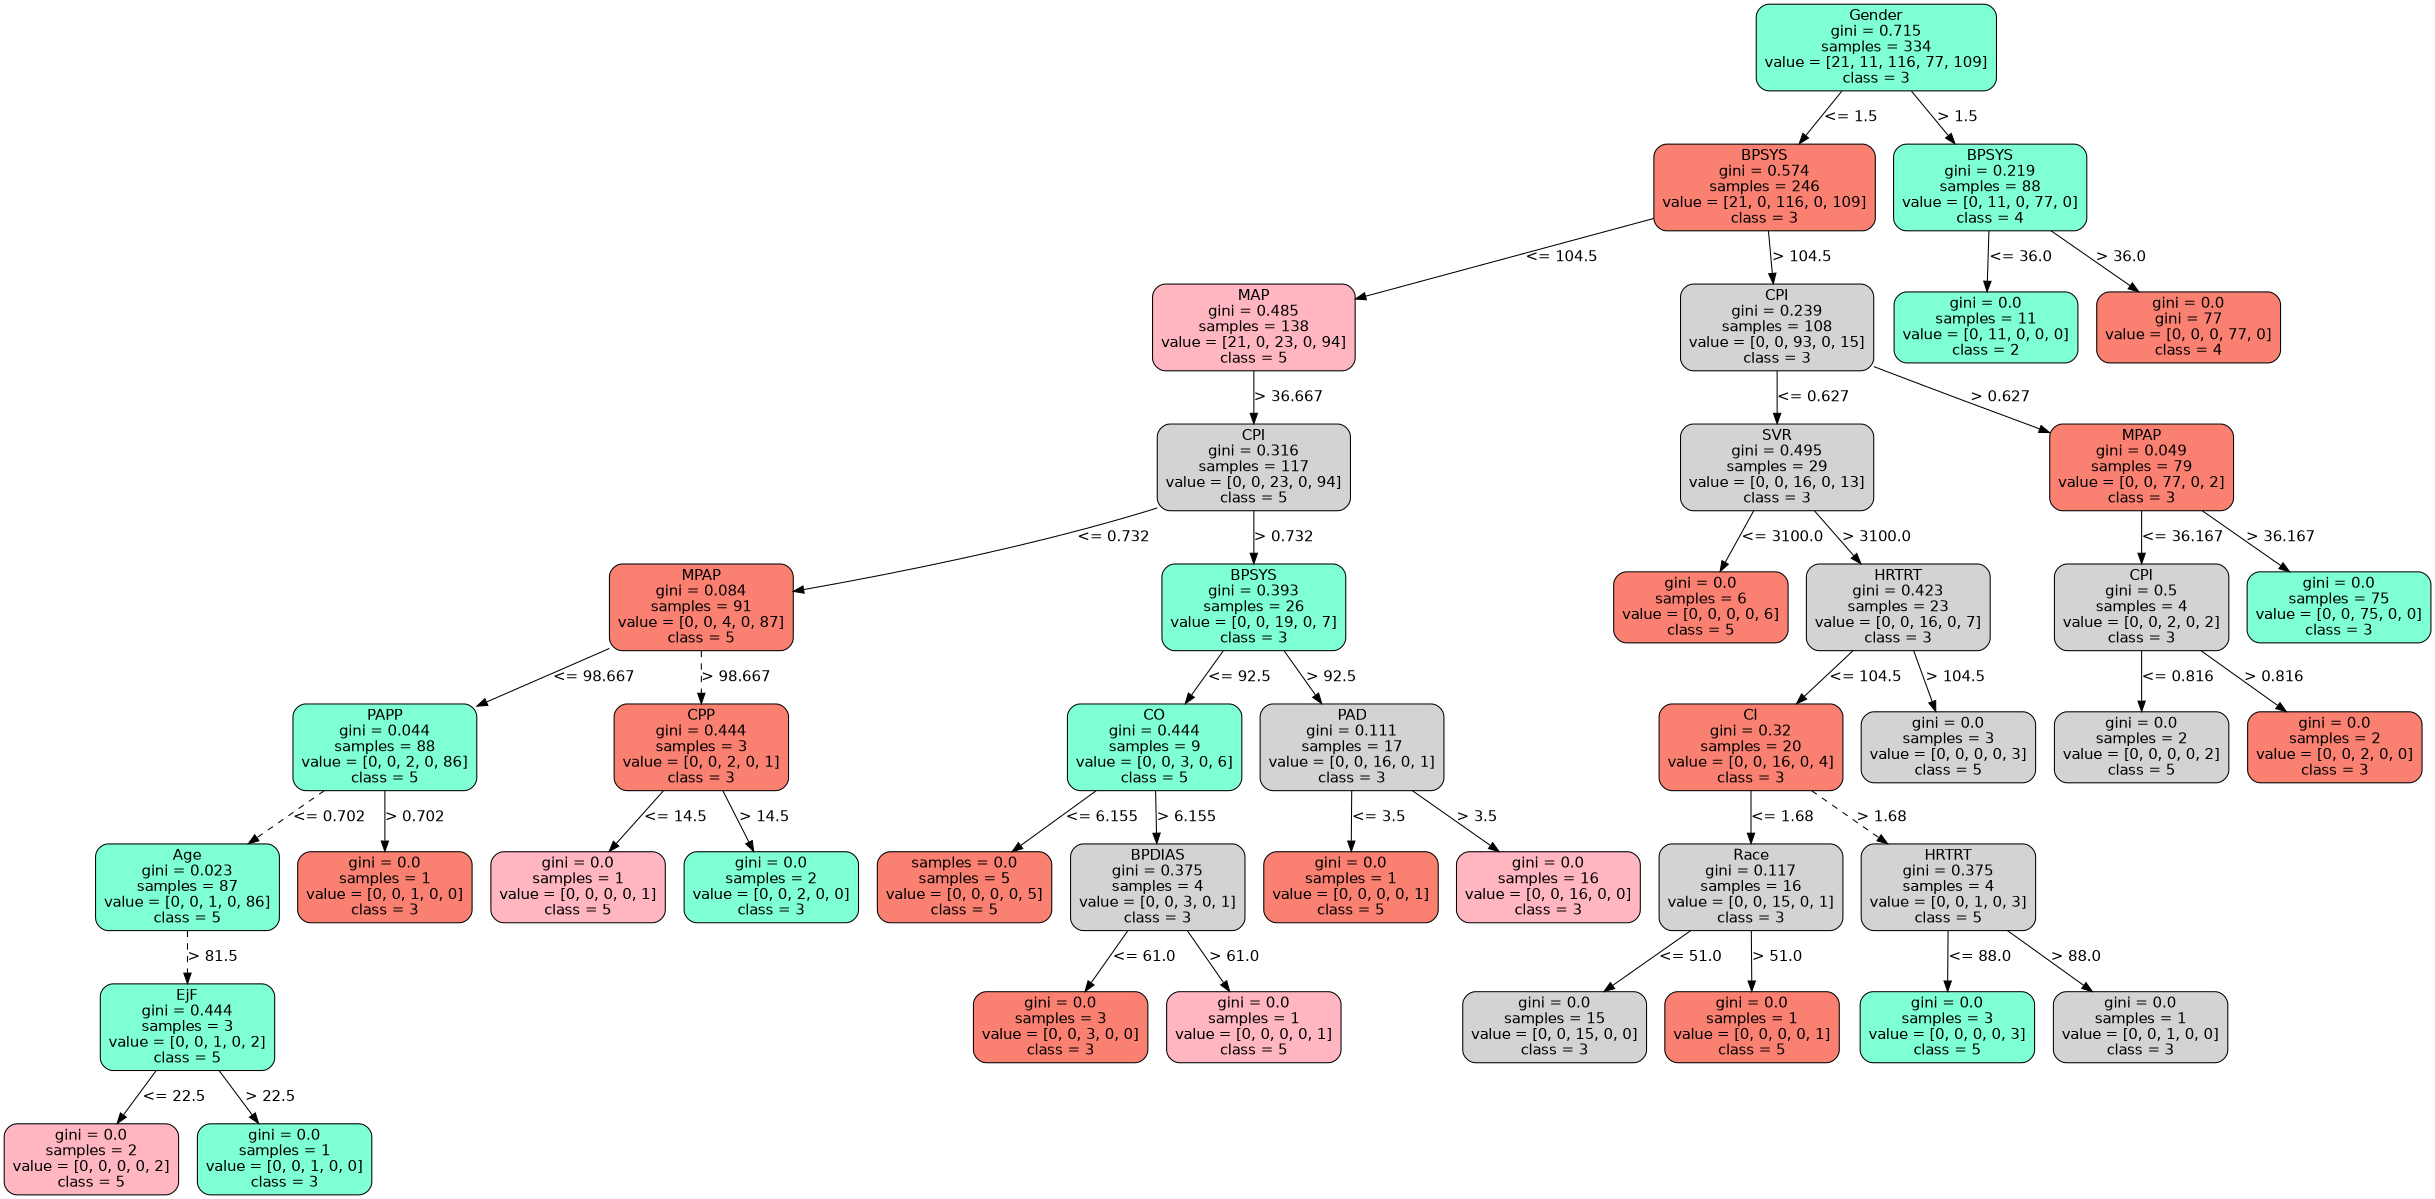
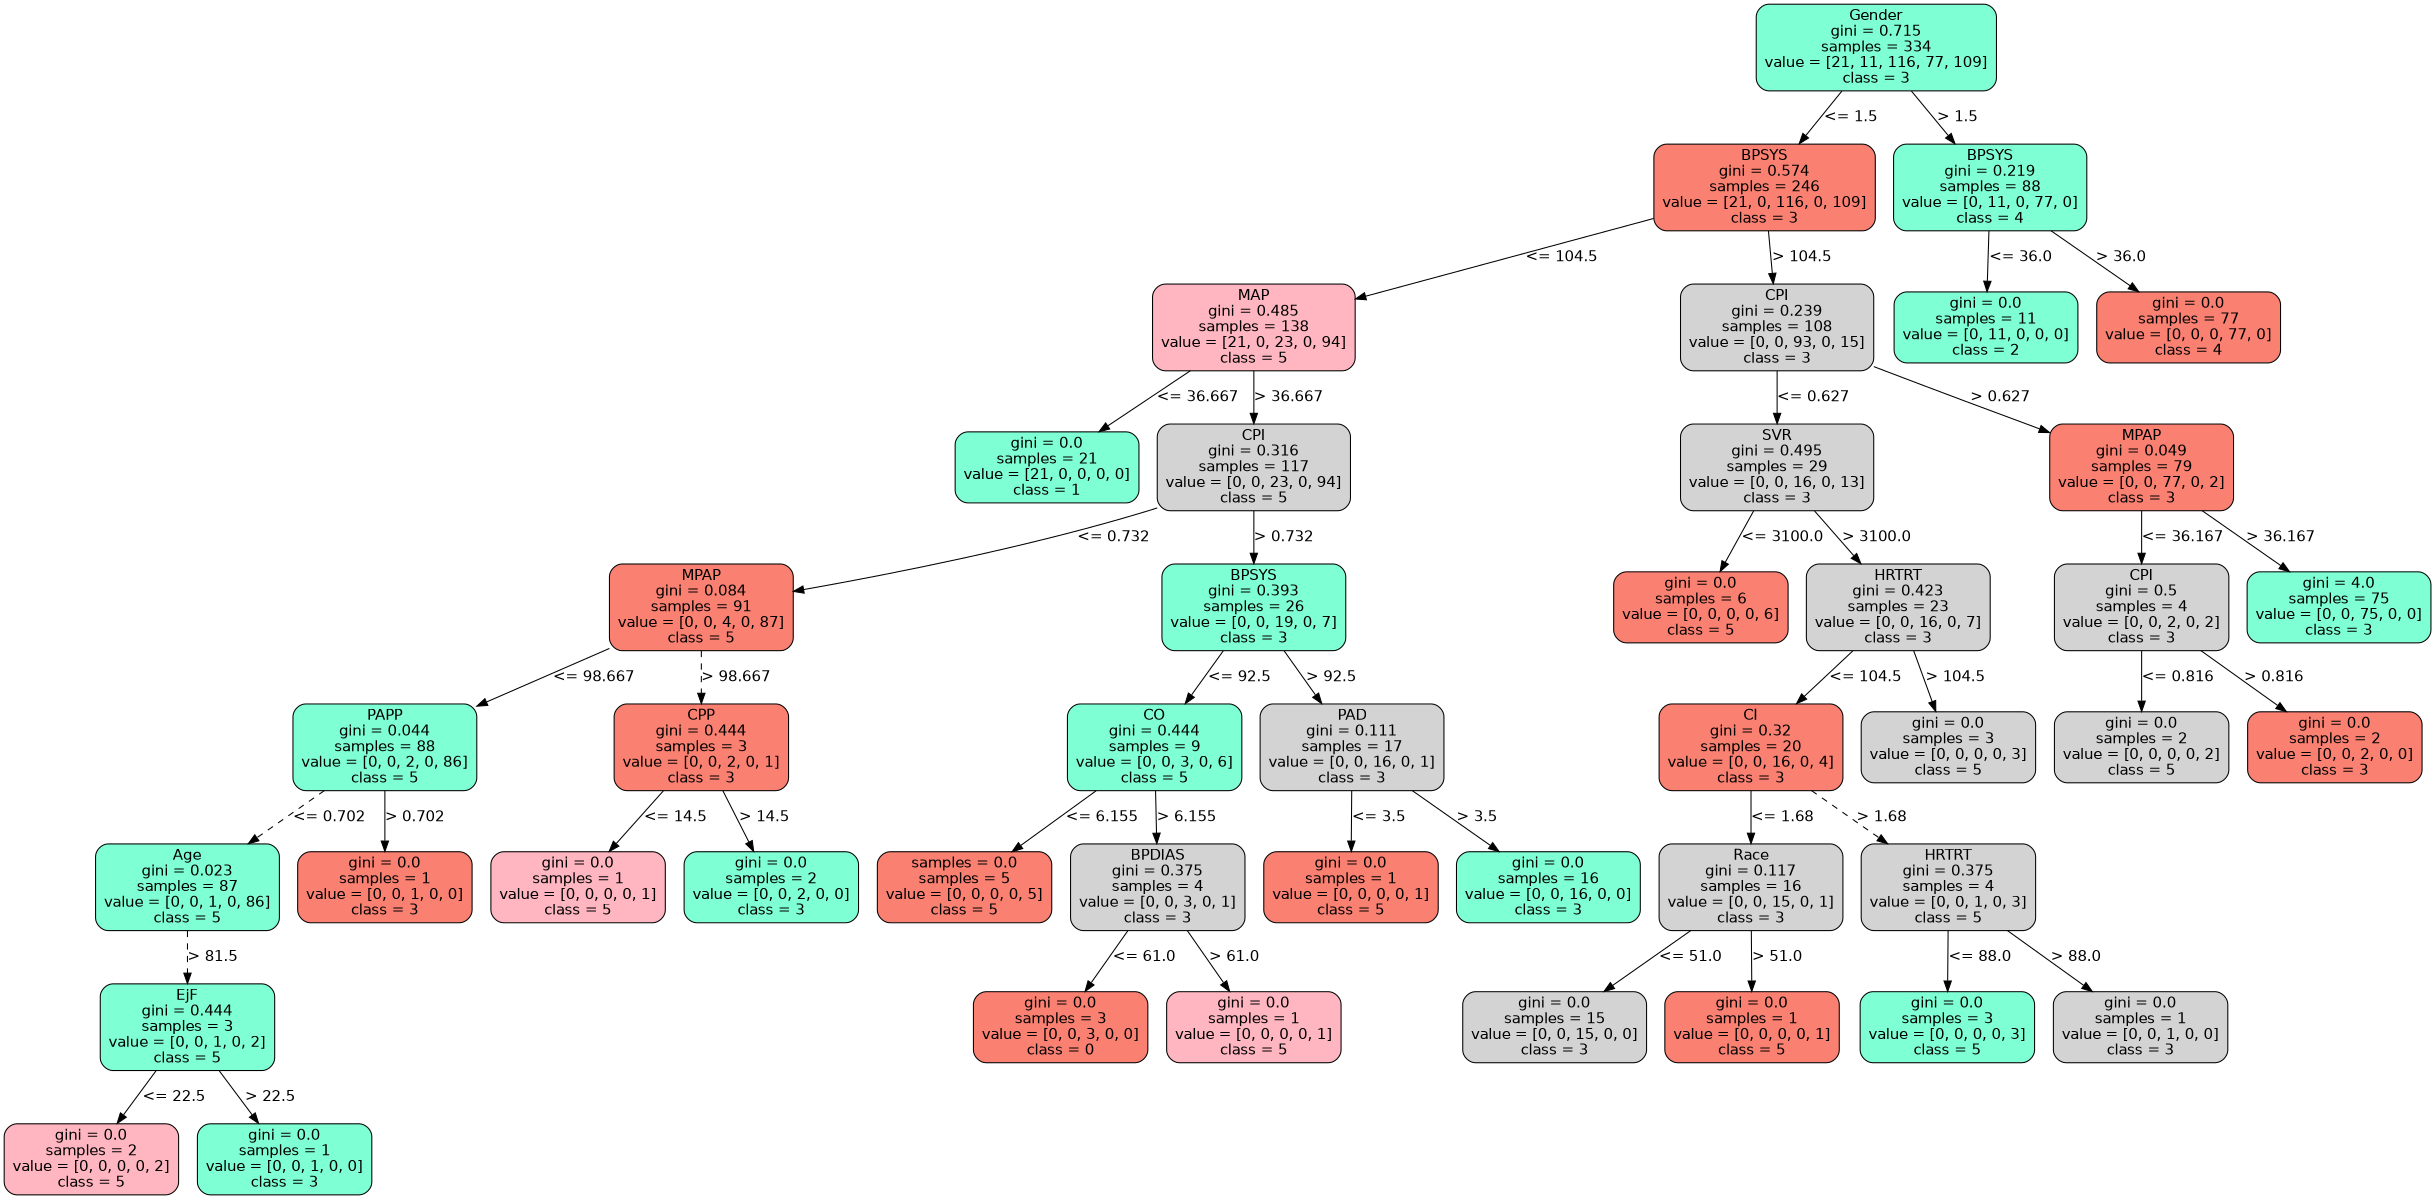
node "gini = 0.0 gini = 77 value = [0, 0, 0, 77, 0] class = 4": label "gini = 0.0 gini = 77 value = [0, 0, 0, 77, 0] class = 4" -> "gini = 0.0 samples = 77 value = [0, 0, 0, 77, 0] class = 4"
node "gini = 0.0 samples = 21 value = [21, 0, 0, 0, 0] class = 1": added
node "gini = 0.0 samples = 75 value = [0, 0, 75, 0, 0] class = 3": label "gini = 0.0 samples = 75 value = [0, 0, 75, 0, 0] class = 3" -> "gini = 4.0 samples = 75 value = [0, 0, 75, 0, 0] class = 3"
node "gini = 0.0 samples = 16 value = [0, 0, 16, 0, 0] class = 3": fillcolor lightpink -> aquamarine
node "gini = 0.0 samples = 3 value = [0, 0, 3, 0, 0] class = 3": label "gini = 0.0 samples = 3 value = [0, 0, 3, 0, 0] class = 3" -> "gini = 0.0 samples = 3 value = [0, 0, 3, 0, 0] class = 0"
